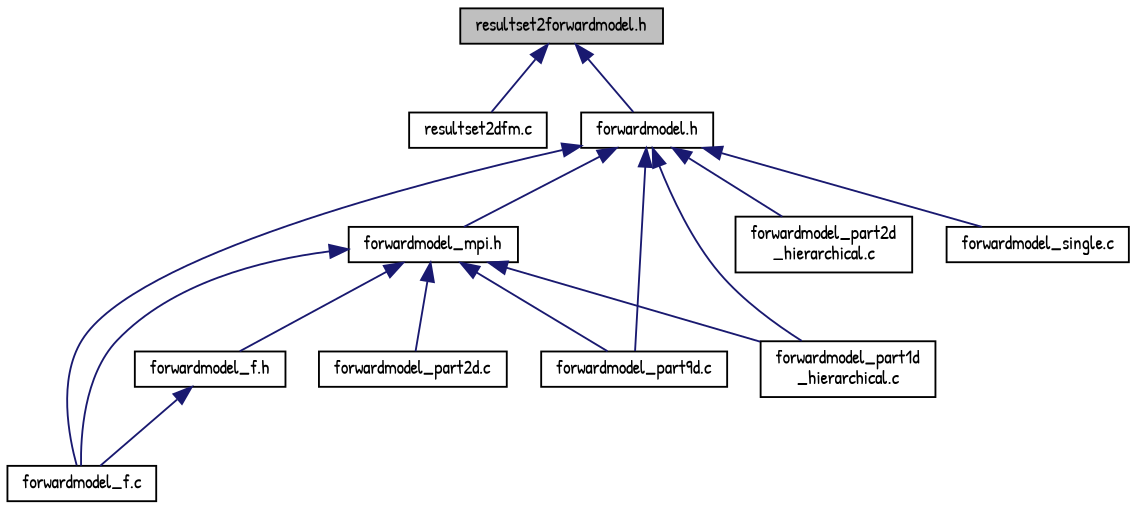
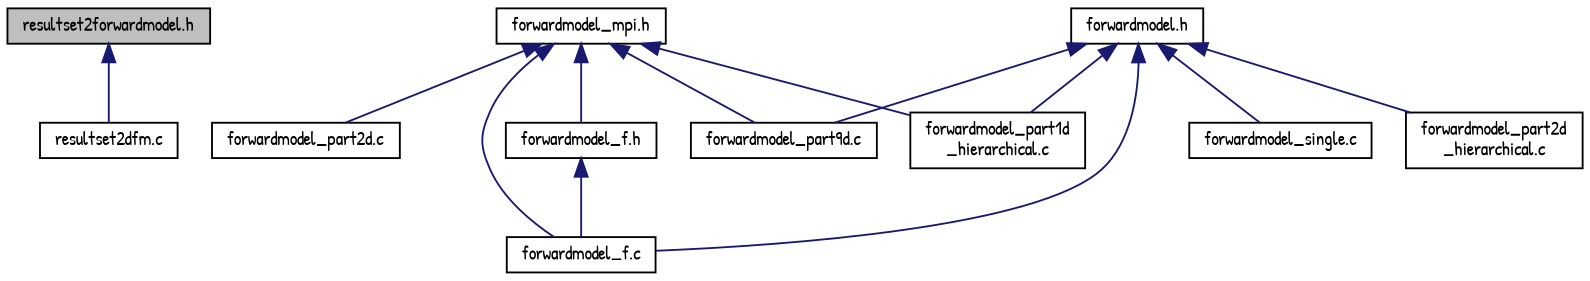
edge "forwardmodel.h" -> "resultset2forwardmodel.h": removed
edge "forwardmodel_mpi.h" -> "forwardmodel.h": removed
